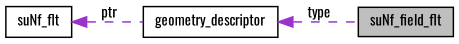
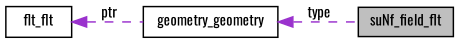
node "suNf_flt": label "suNf_flt" -> "flt_flt"
node "geometry_descriptor": label "geometry_descriptor" -> "geometry_geometry"
